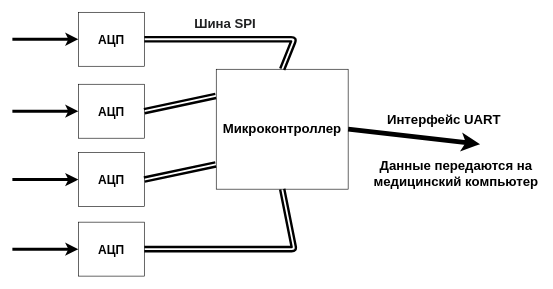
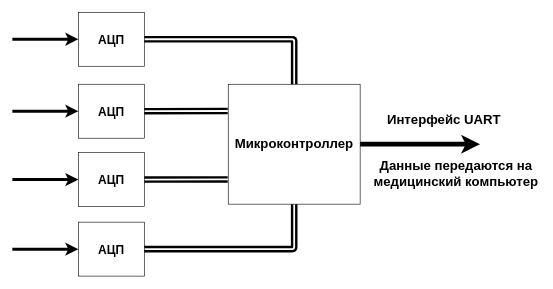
node "Шина SPI": removed
node "Микроконтроллер": moved (282, 129) -> (294, 144)
